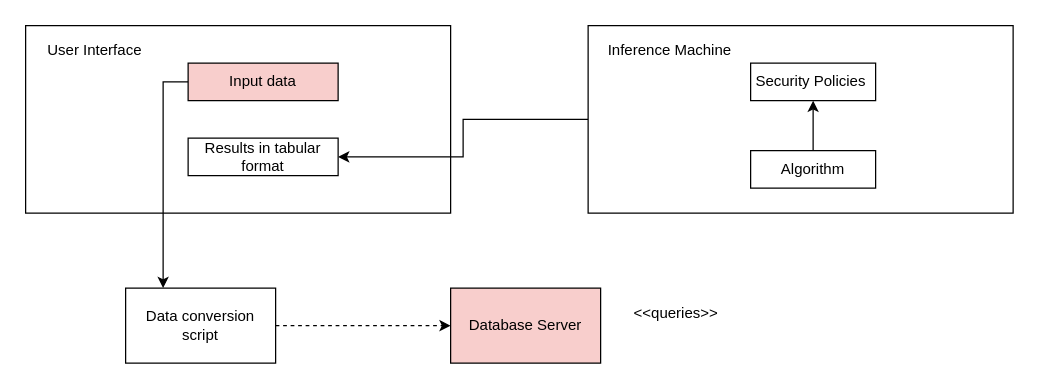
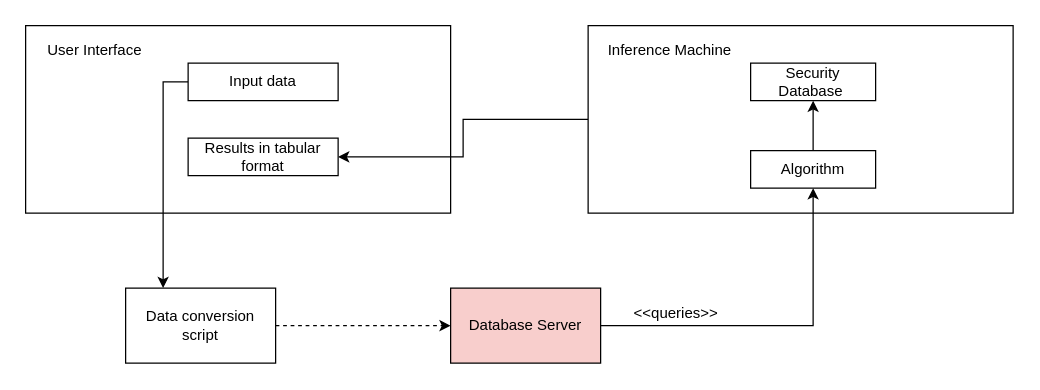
node "Input data": fillcolor #f8cecc -> #ffffff
node "Security Policies": label "Security Policies" -> "Security Database"
edge "Database Server" -> "Algorithm": added
